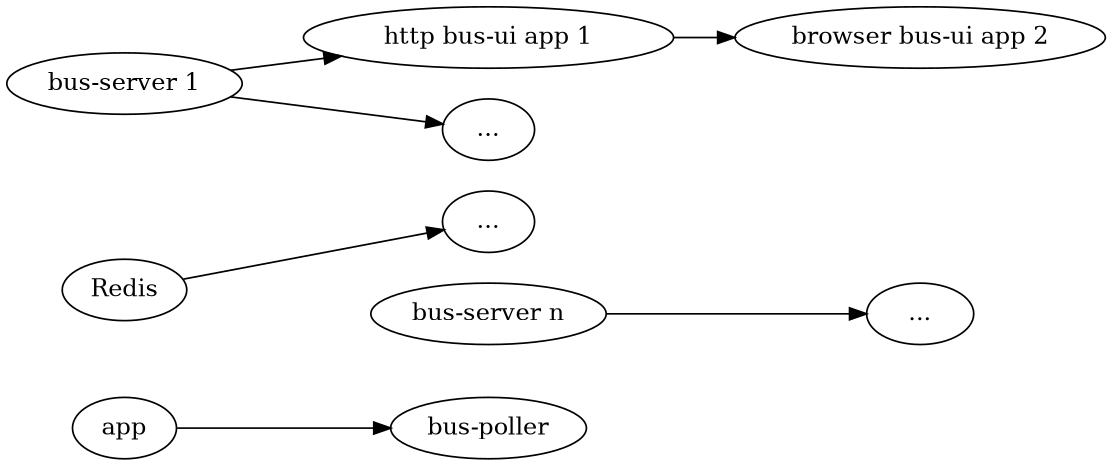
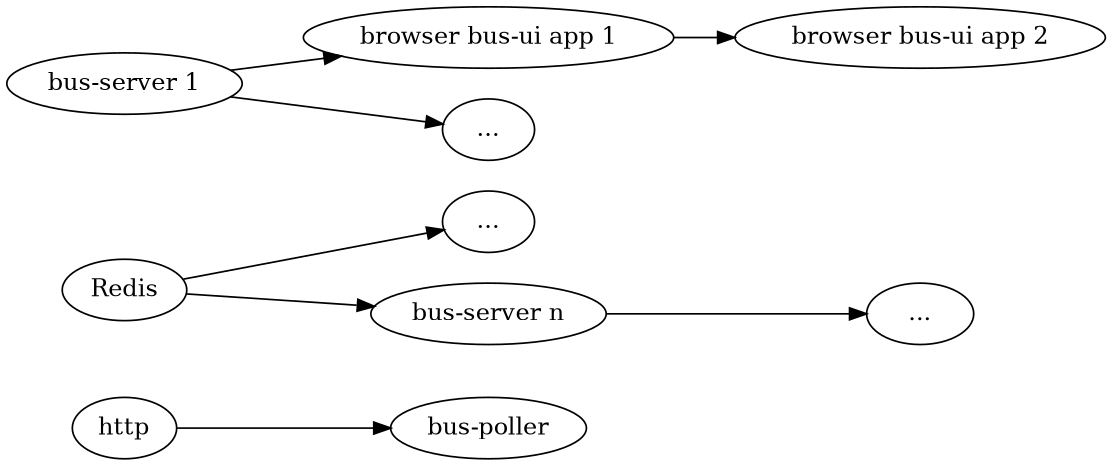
node "http bus-ui app 1": label "http bus-ui app 1" -> "browser bus-ui app 1"
edge "Redis" -> "bus-server n": added
node "app": label "app" -> "http"
